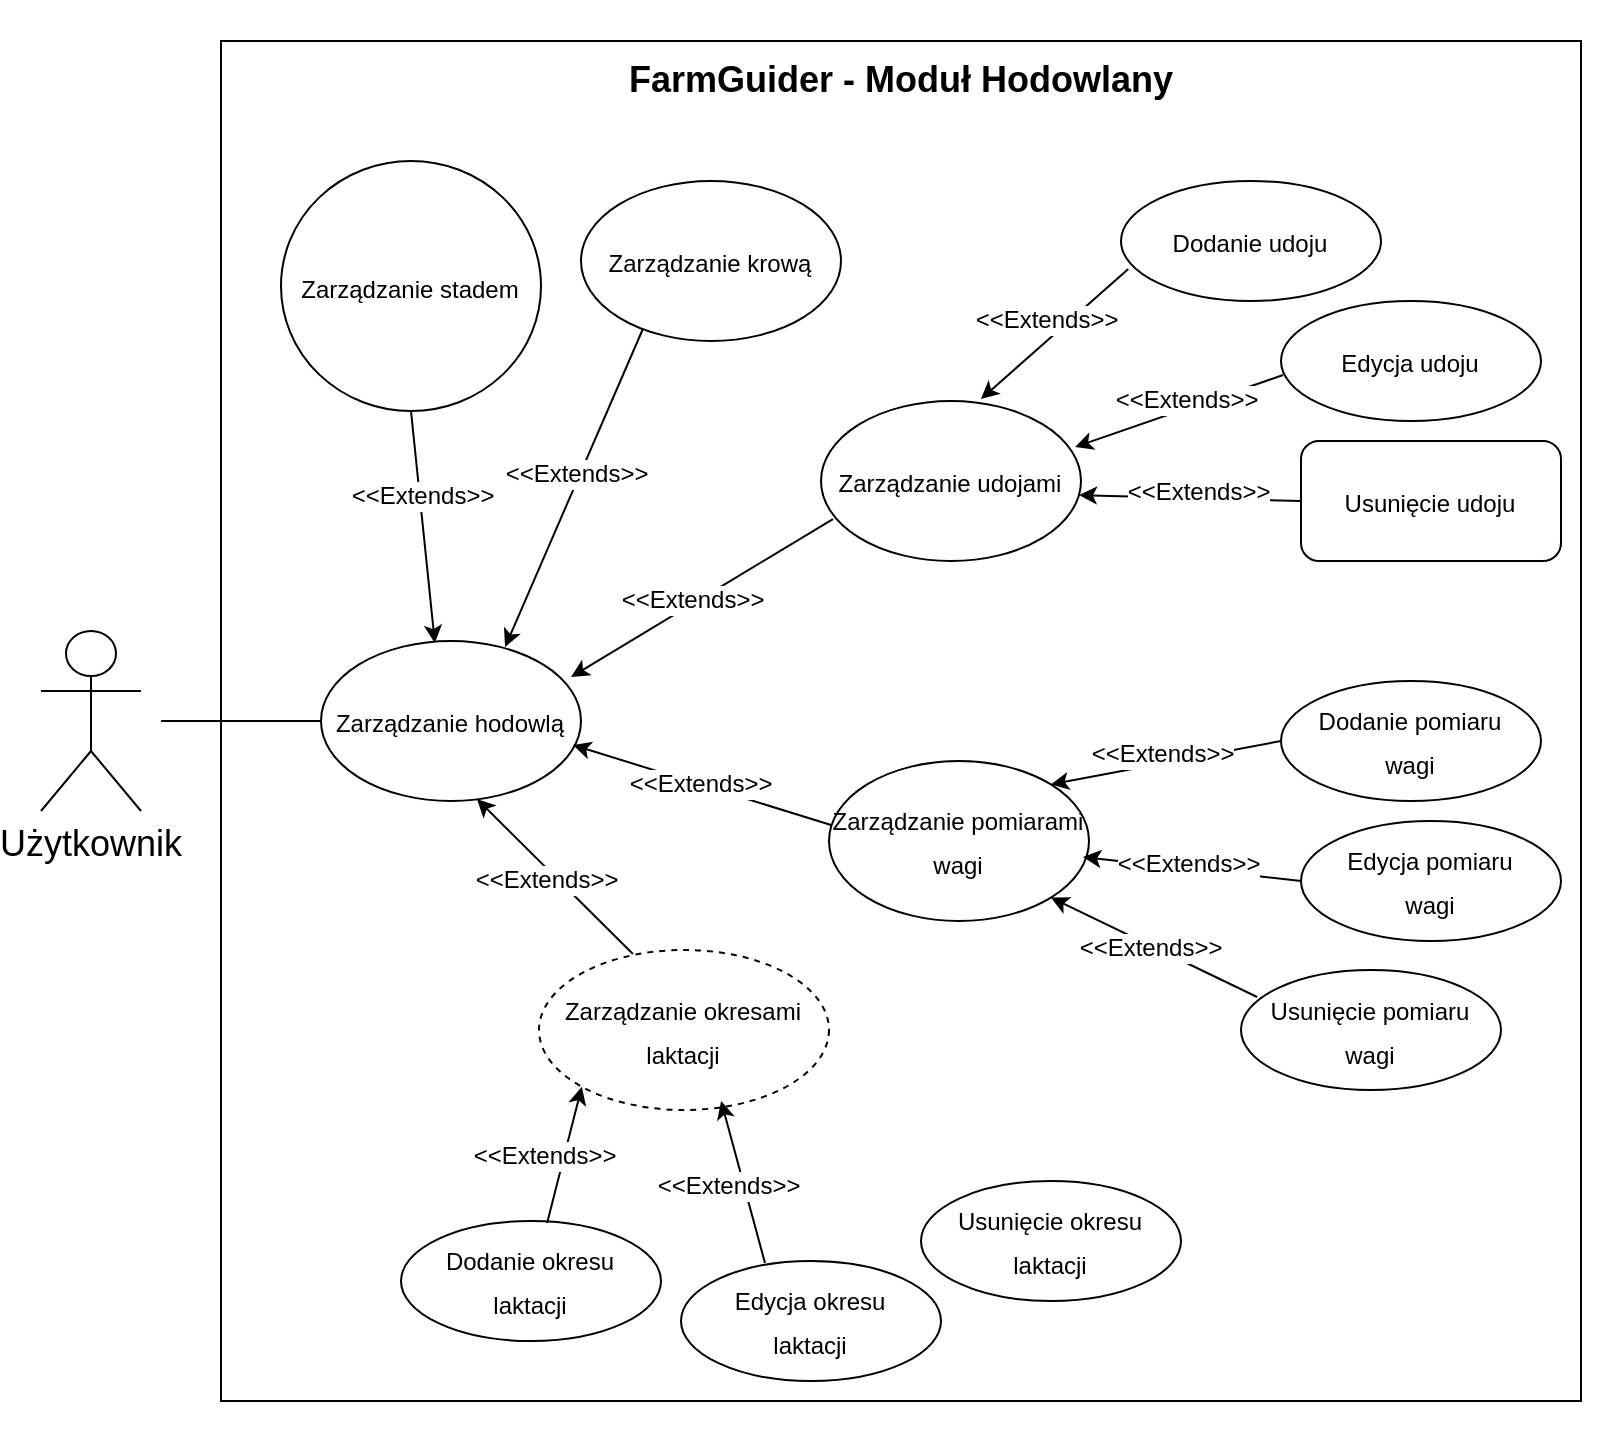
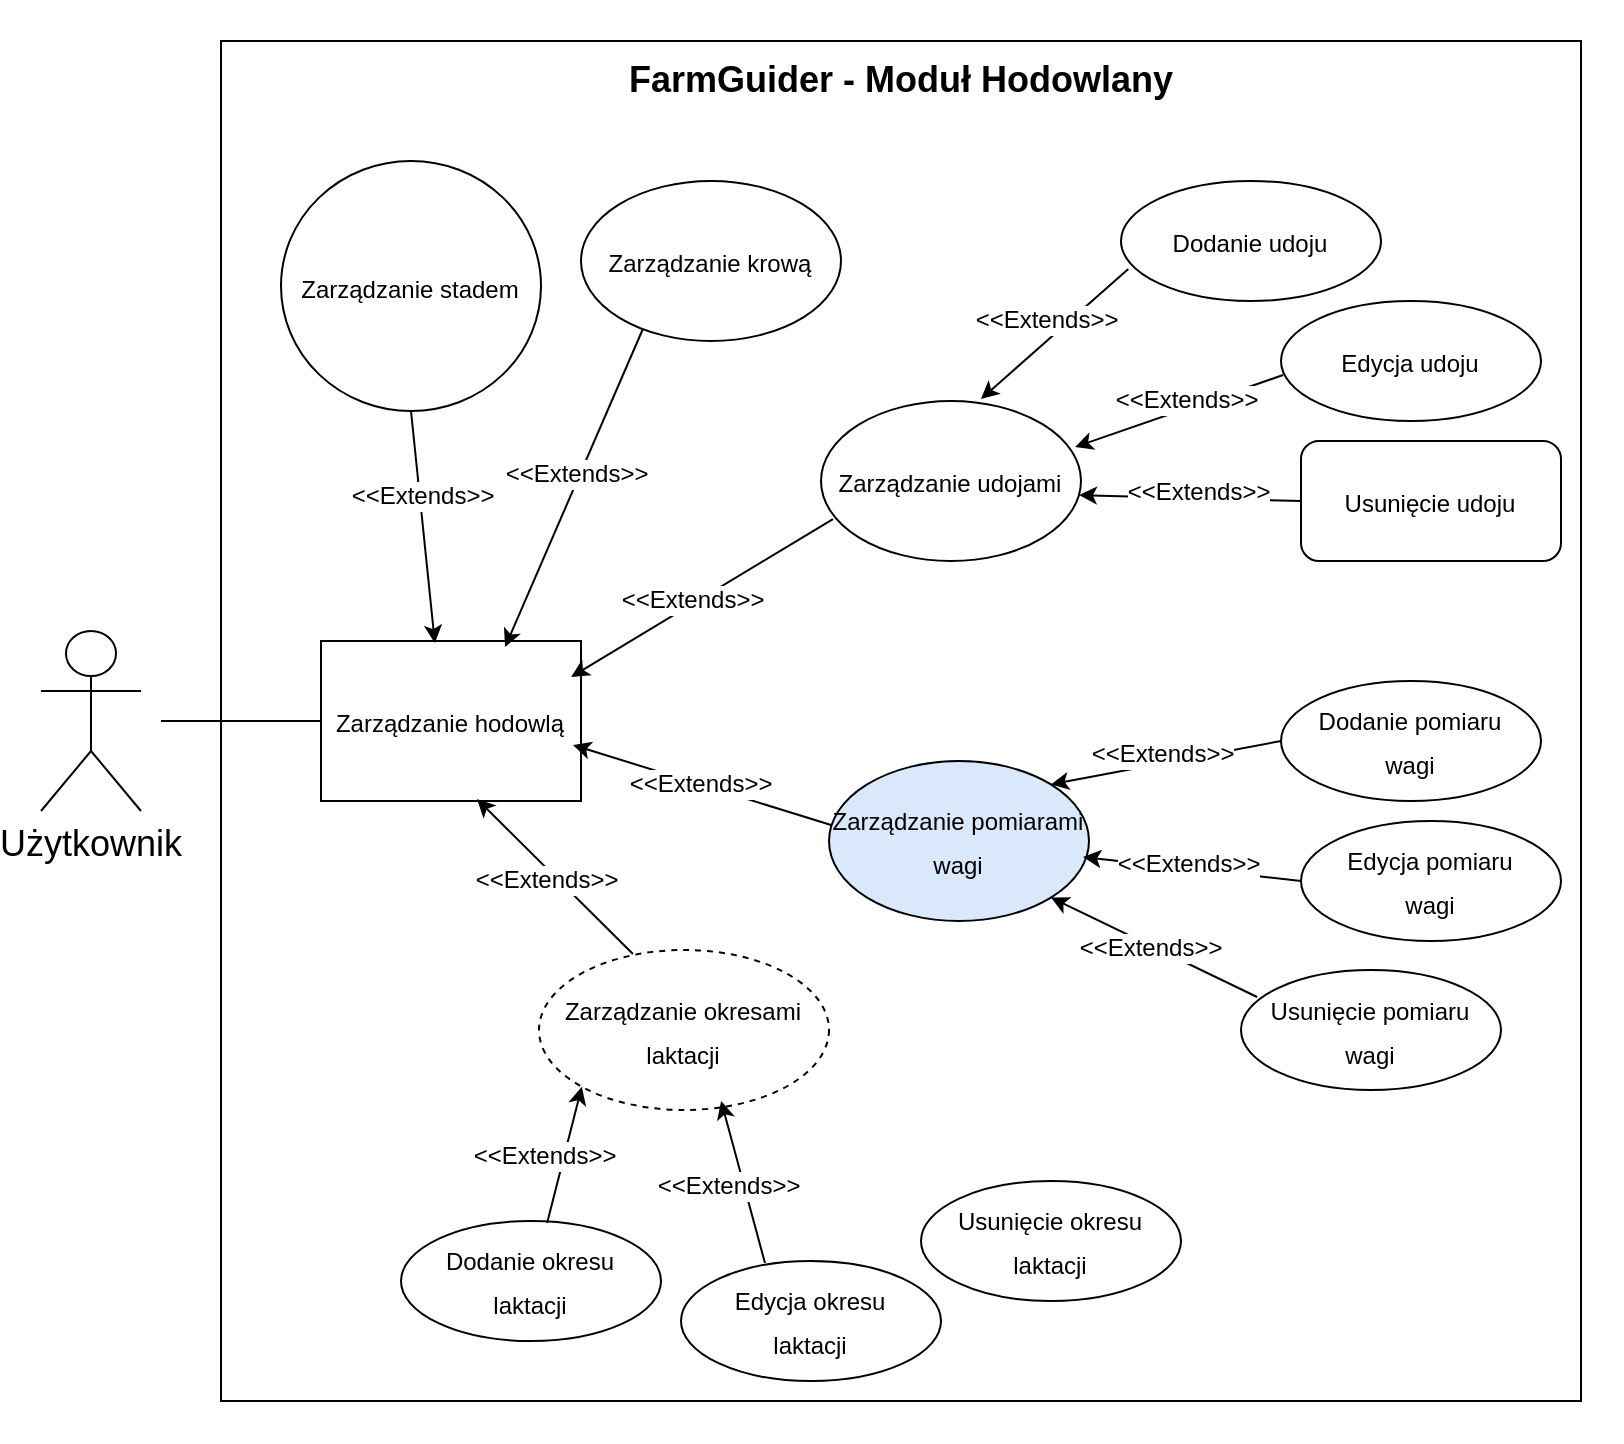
node "Zarządzanie hodowlą": shape ellipse -> rectangle
node "Zarządzanie pomiarami wagi": fillcolor #ffffff -> #dae8fc
